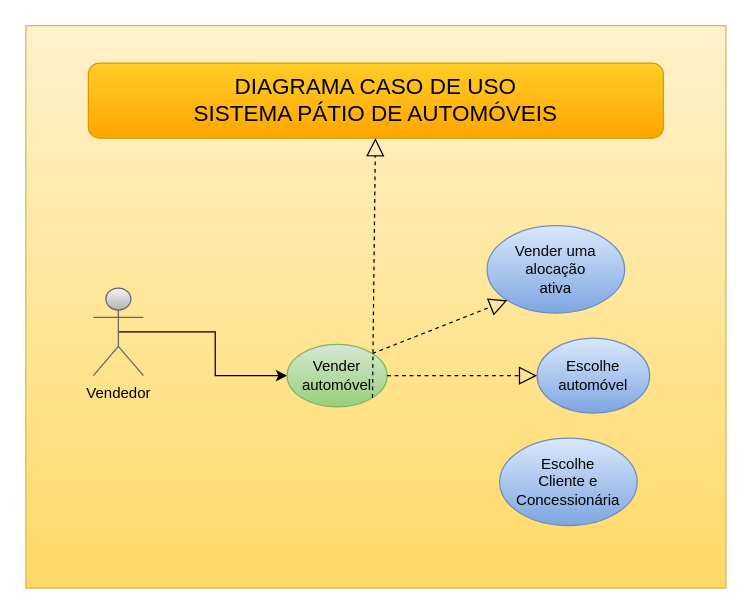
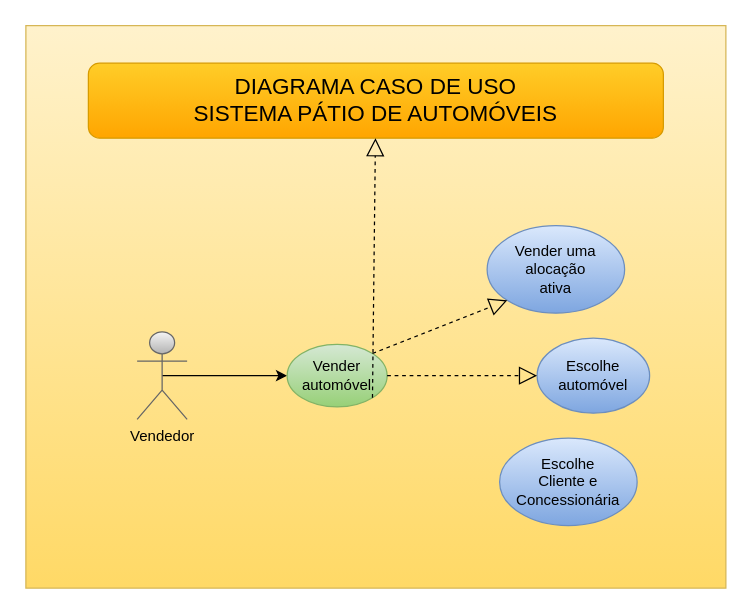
node "Vendedor": moved (118, 332) -> (162, 376)
